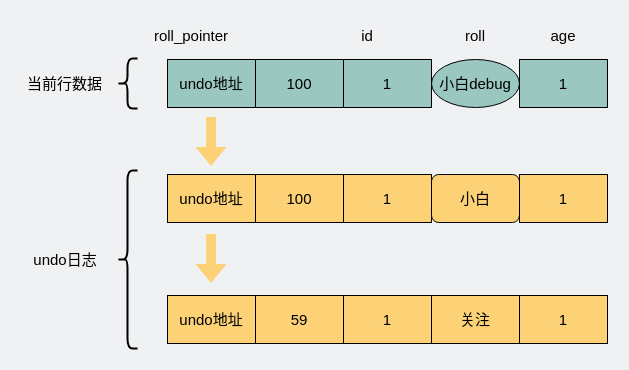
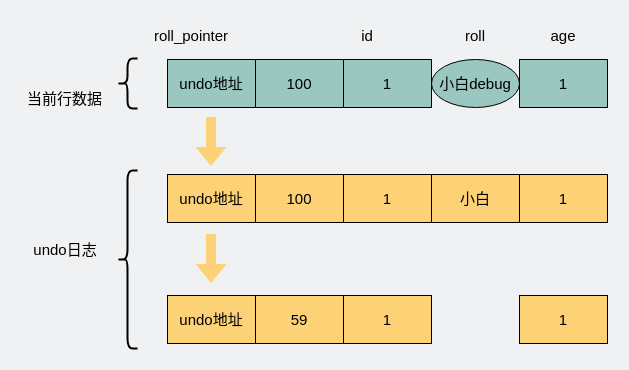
node "当前行数据": moved (65, 84) -> (65, 99)
node "小白": shape rounded rectangle -> rectangle
node "undo日志": moved (65, 260) -> (65, 250)
node "关注": removed
